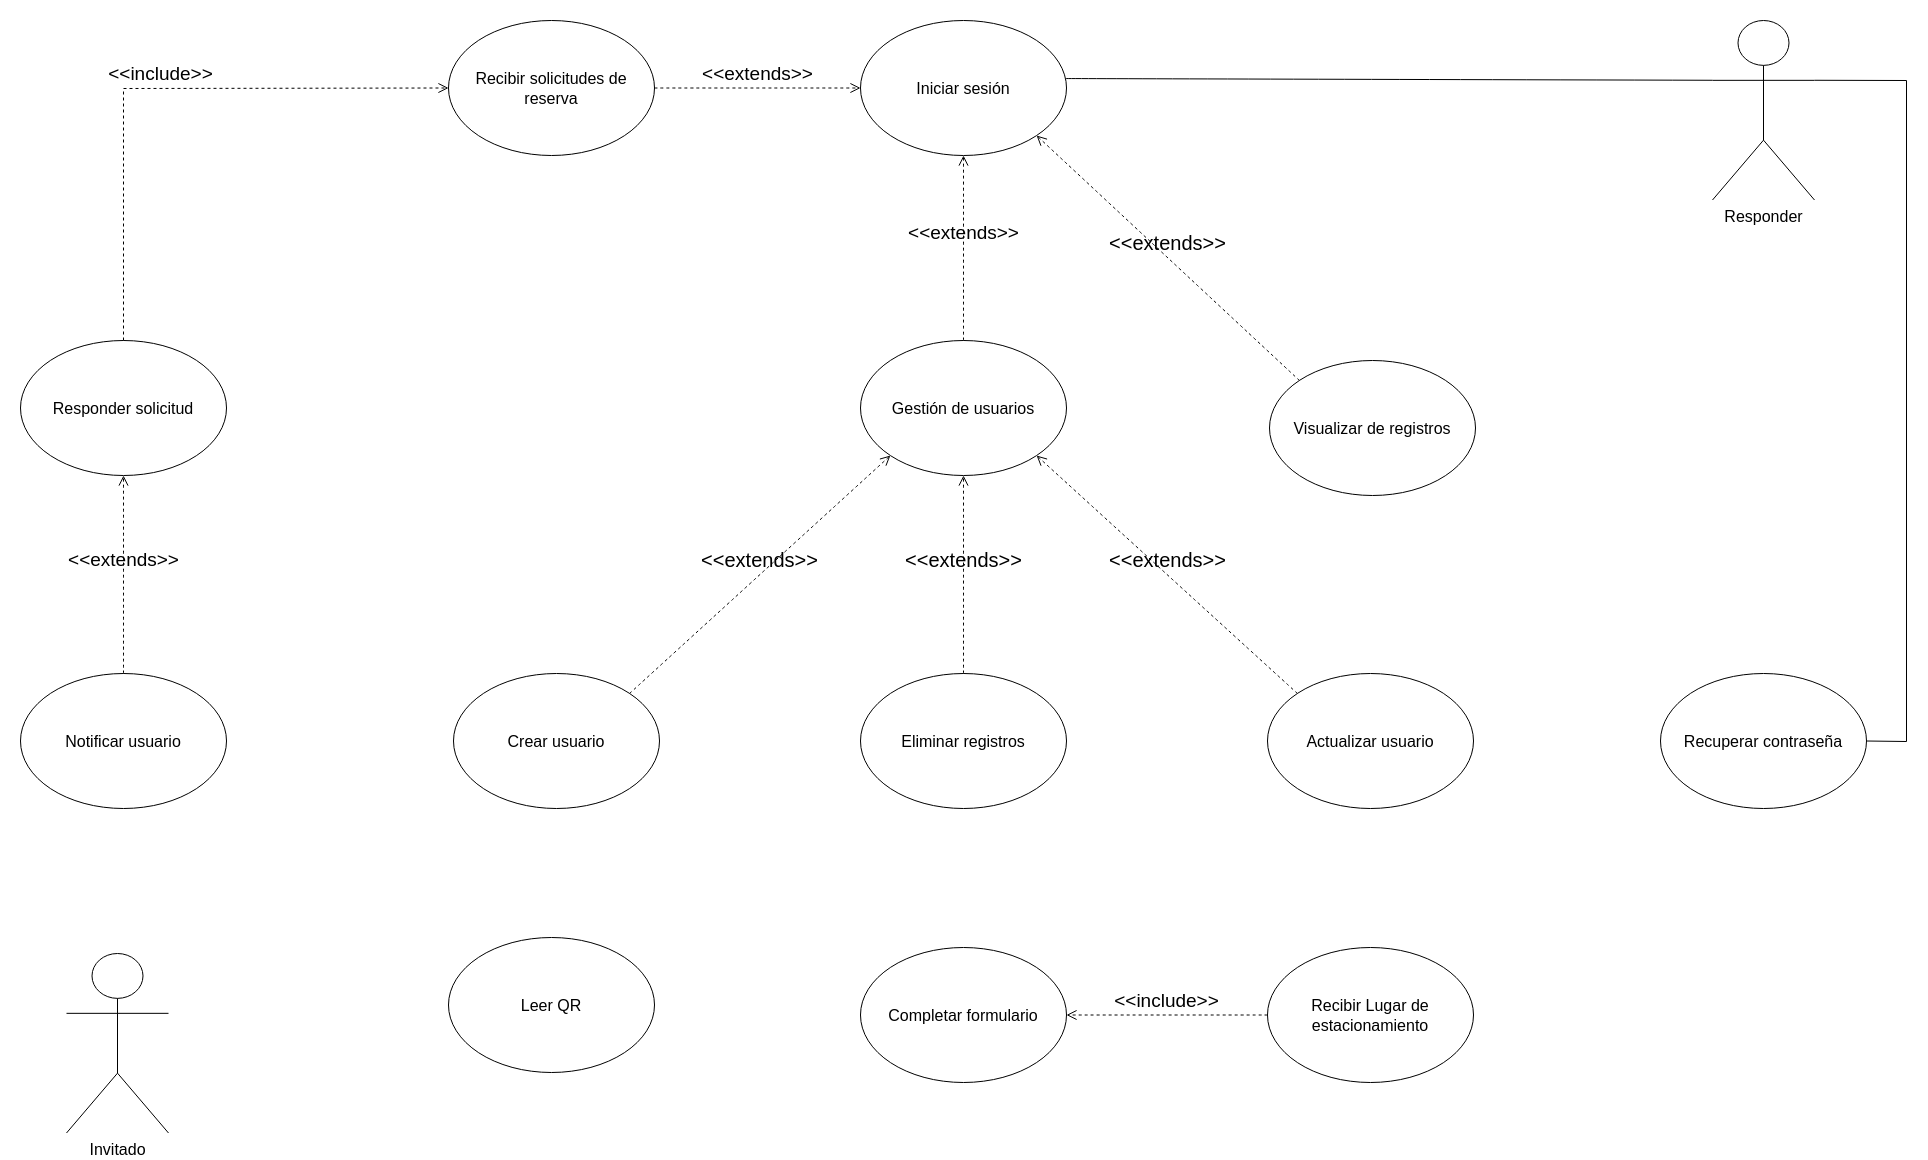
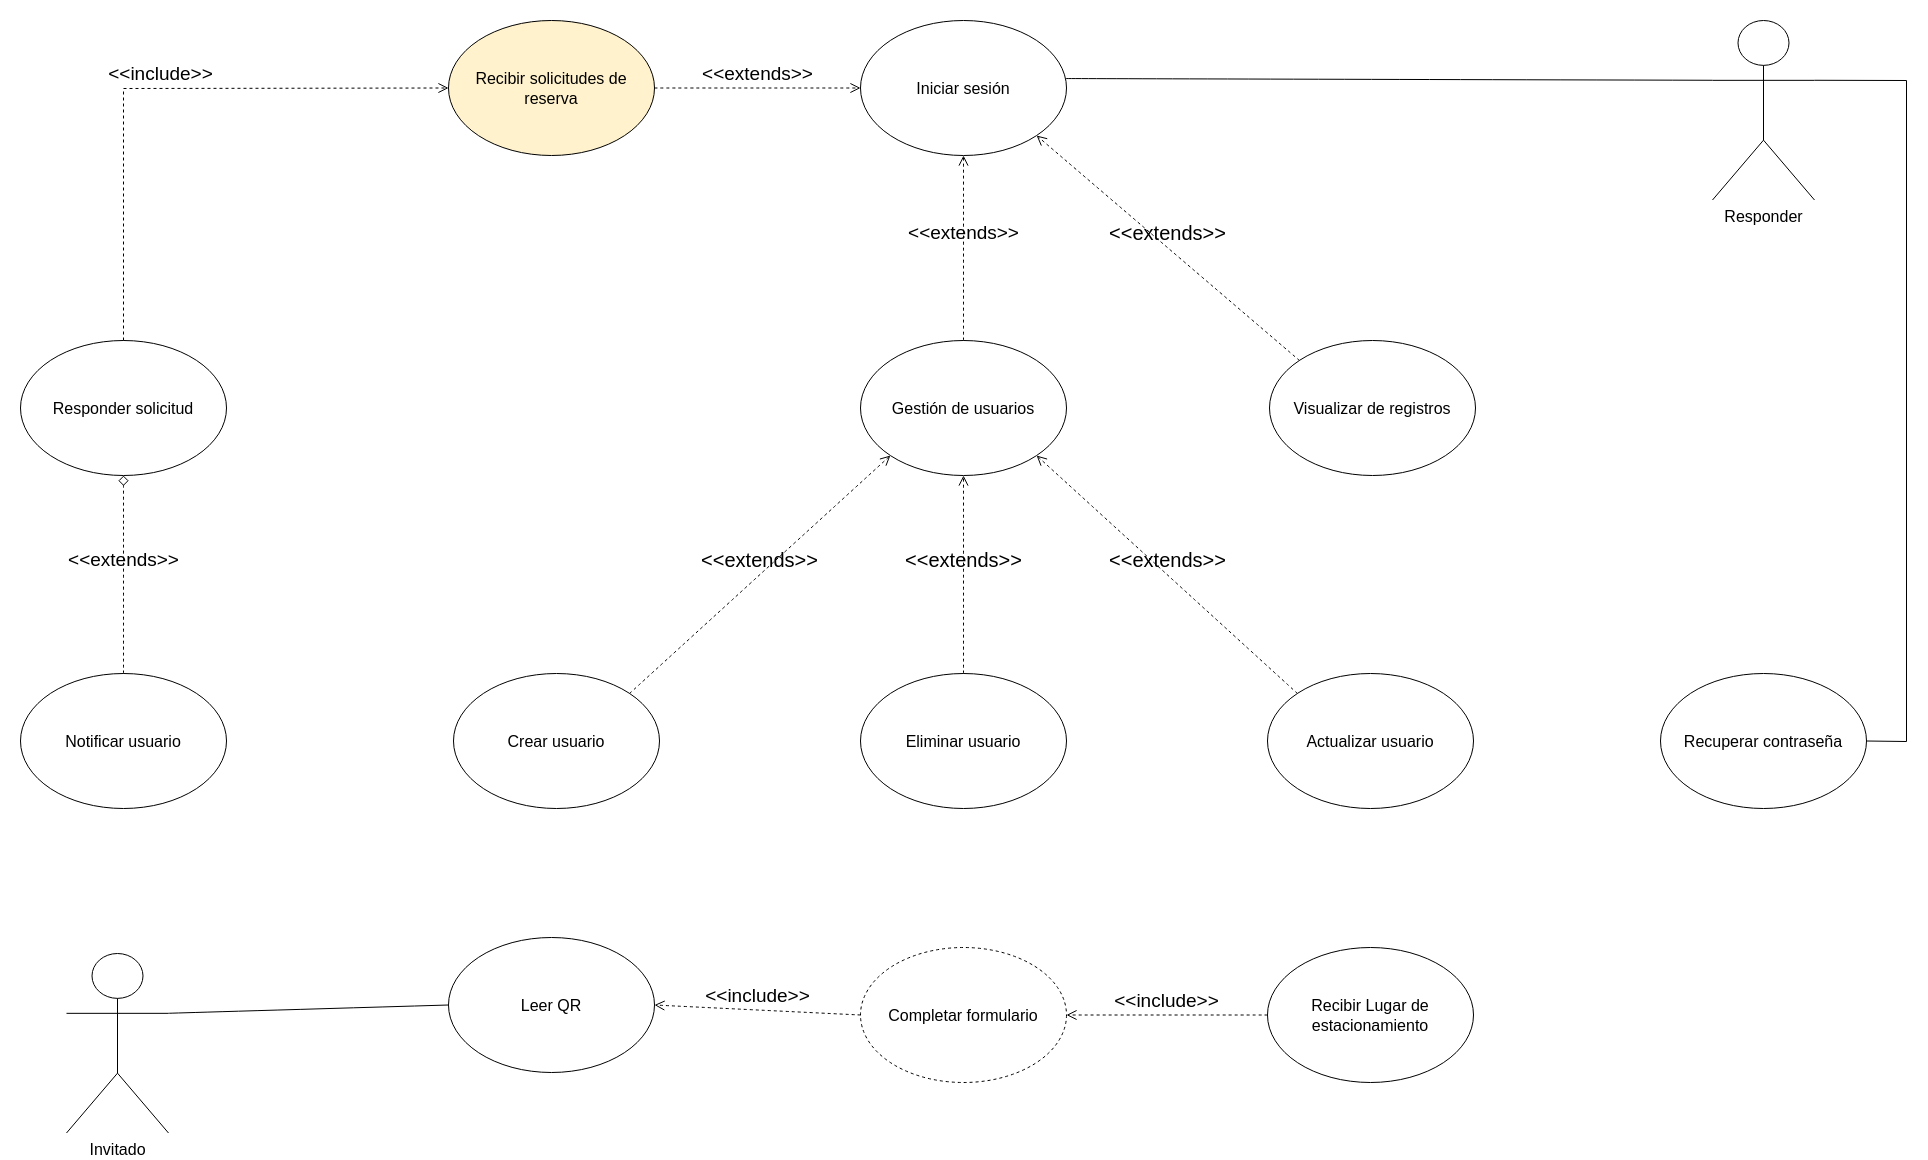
node "Recibir solicitudes de reserva": fillcolor #ffffff -> #fff2cc
node "Visualizar de registros": moved (1373, 428) -> (1373, 408)
edge "Notificar usuario" -> "Responder solicitud": arrowhead open -> diamond
node "Eliminar registros": label "Eliminar registros" -> "Eliminar usuario"
edge "Leer QR" -- "Invitado": added
edge "Completar formulario" -> "Leer QR": added, label "<<include>>"
node "Completar formulario": style solid -> dashed
